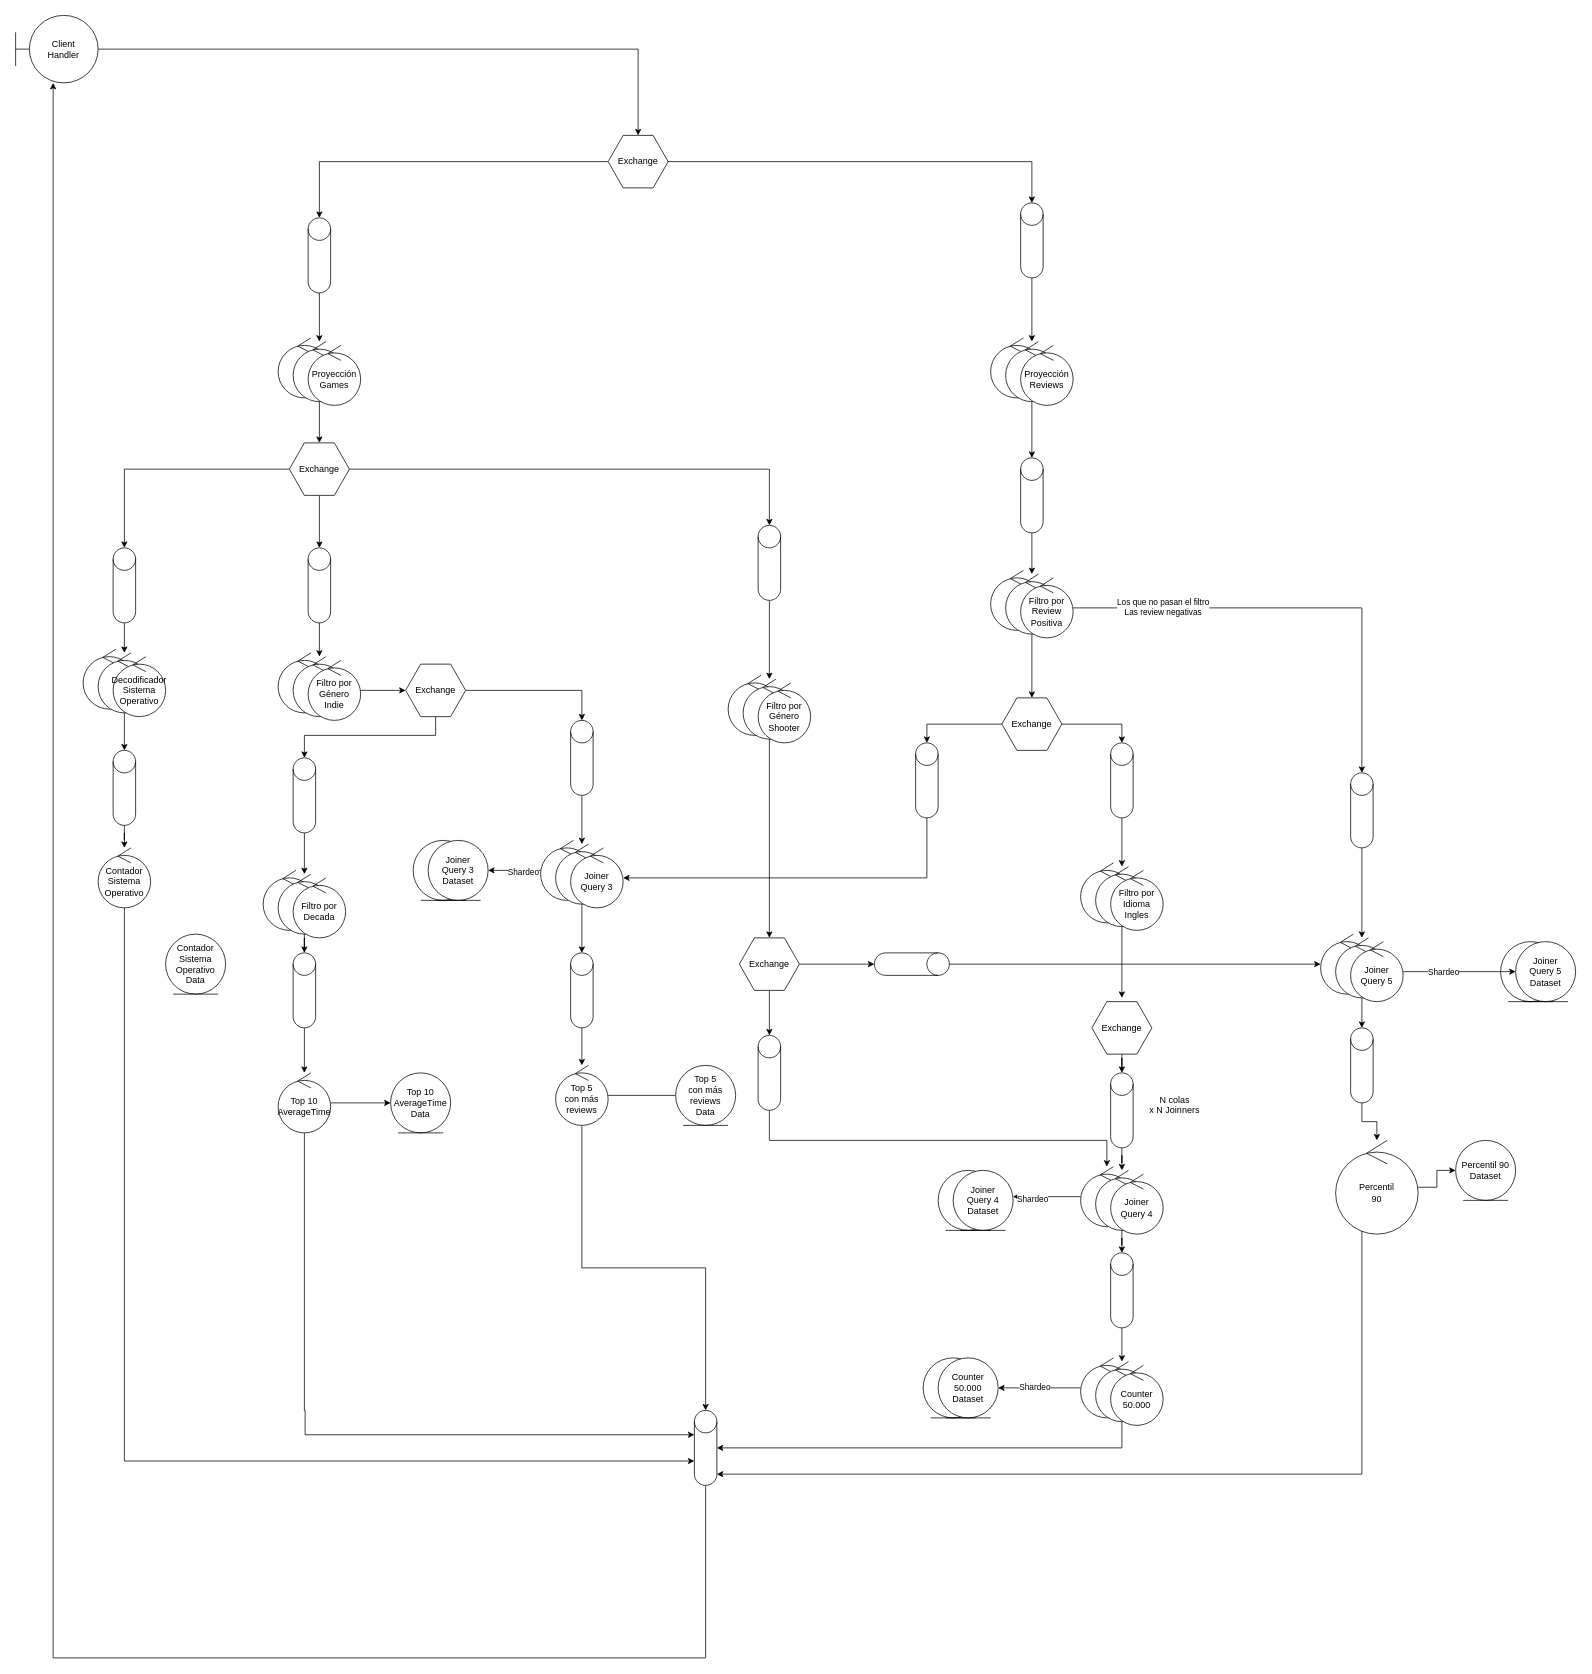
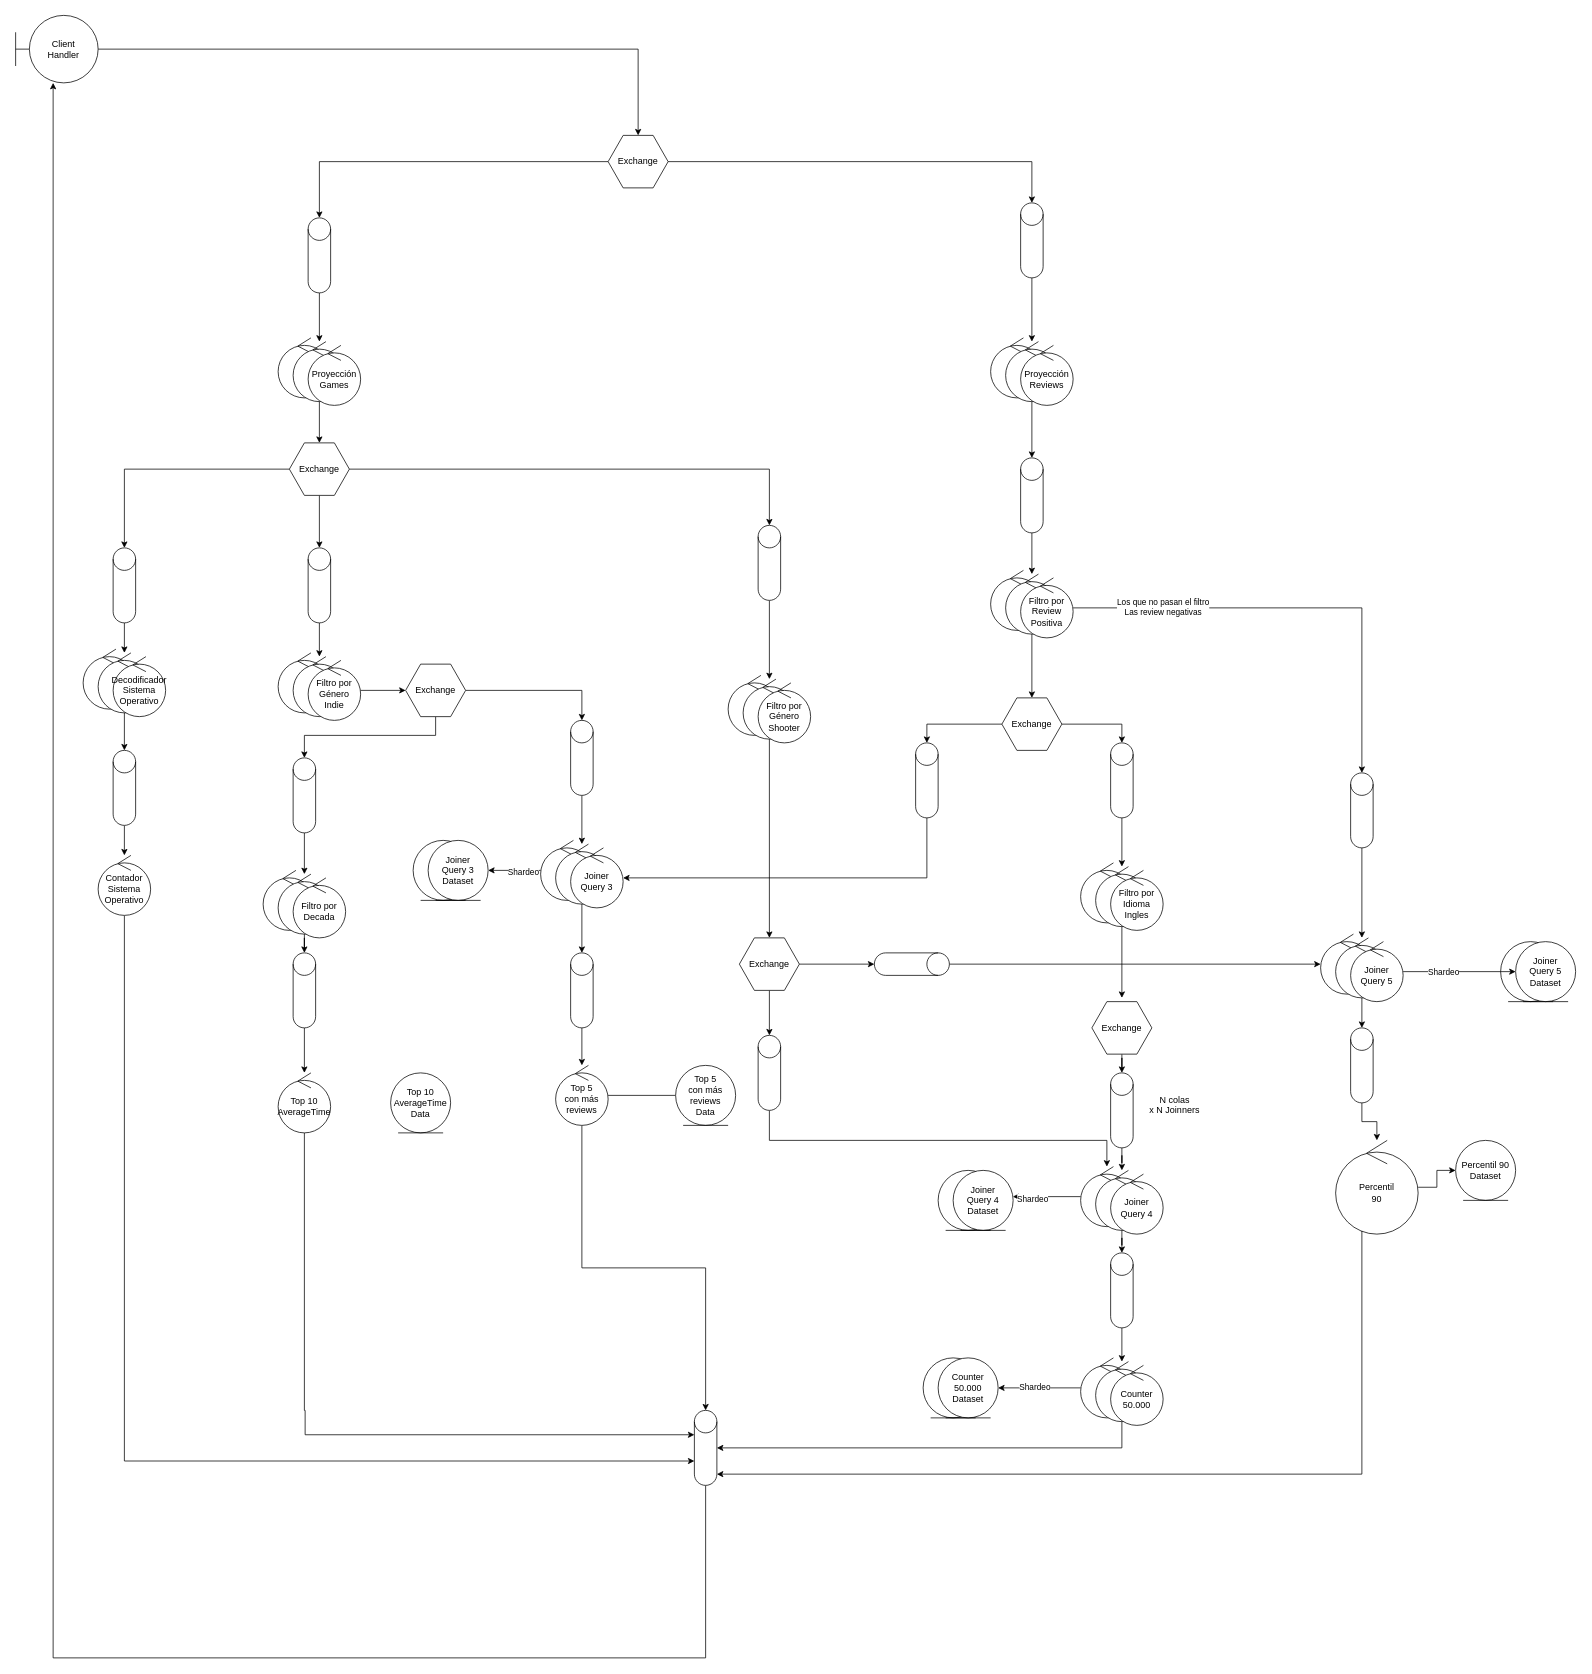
node "Contador Sistema Operativo": moved (124, 878) -> (124, 885)
node "Contador Sistema Operativo Data": removed
edge "Top 10 AverageTime" -> "Top 10 AverageTime Data": removed
